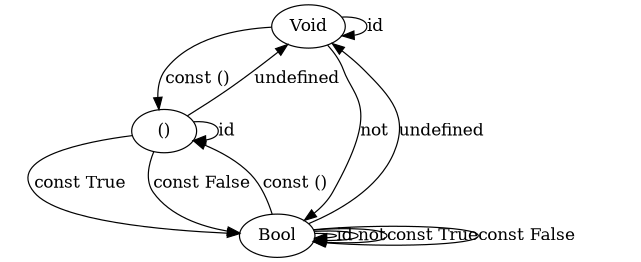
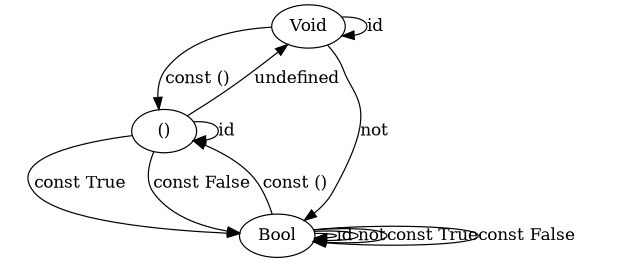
edge "Bool" -> "Void": removed, label "undefined"
